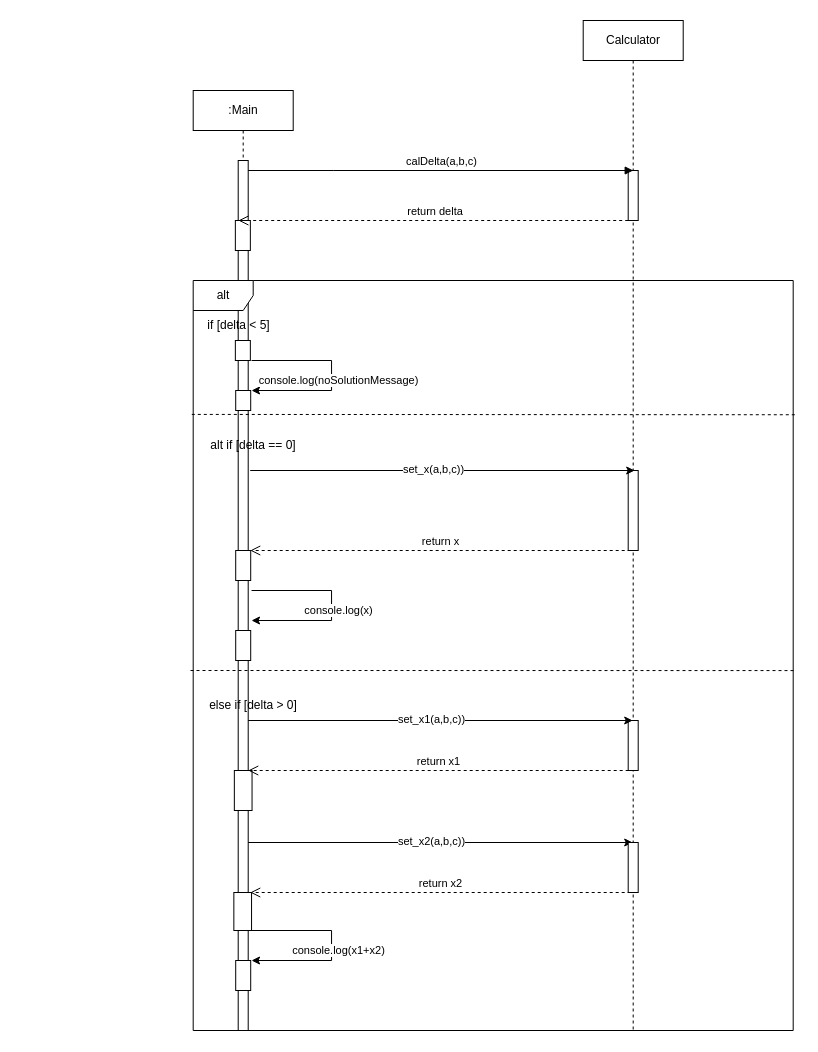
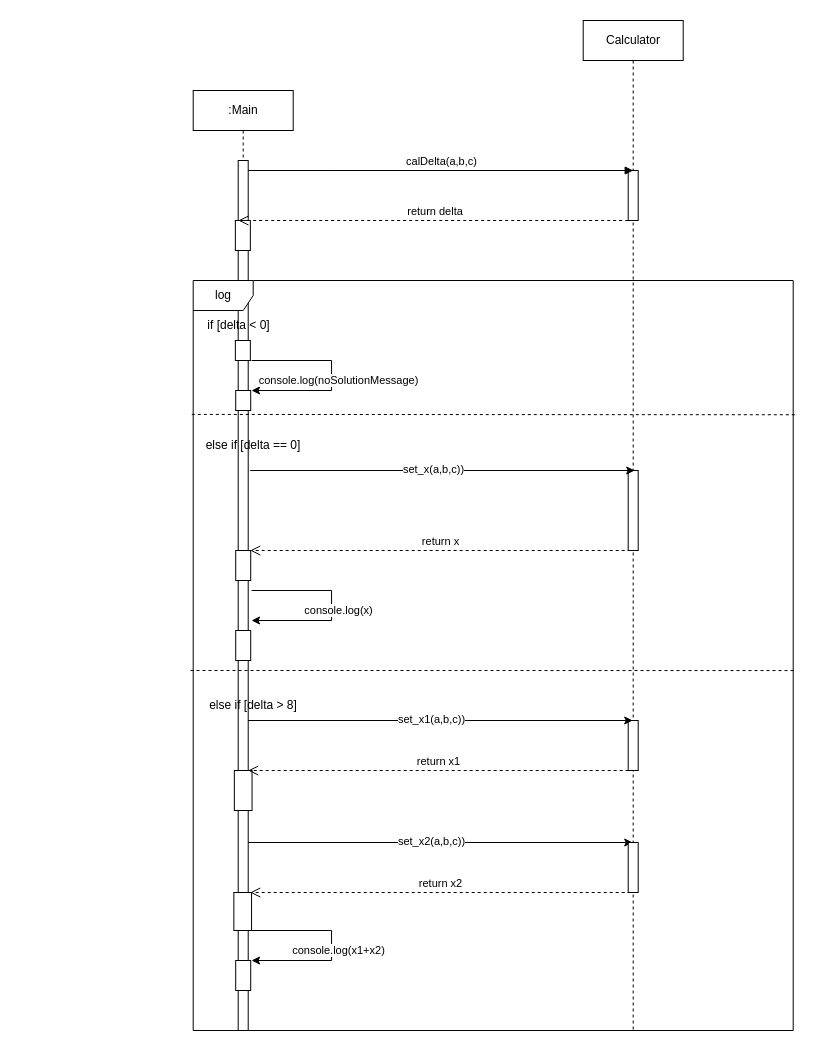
node "alt": label "alt" -> "log"
node "if [delta < 5]": label "if [delta < 5]" -> "if [delta < 0]"
node "alt if [delta == 0]": label "alt if [delta == 0]" -> "else if [delta == 0]"
node "else if [delta > 0]": label "else if [delta > 0]" -> "else if [delta > 8]"
